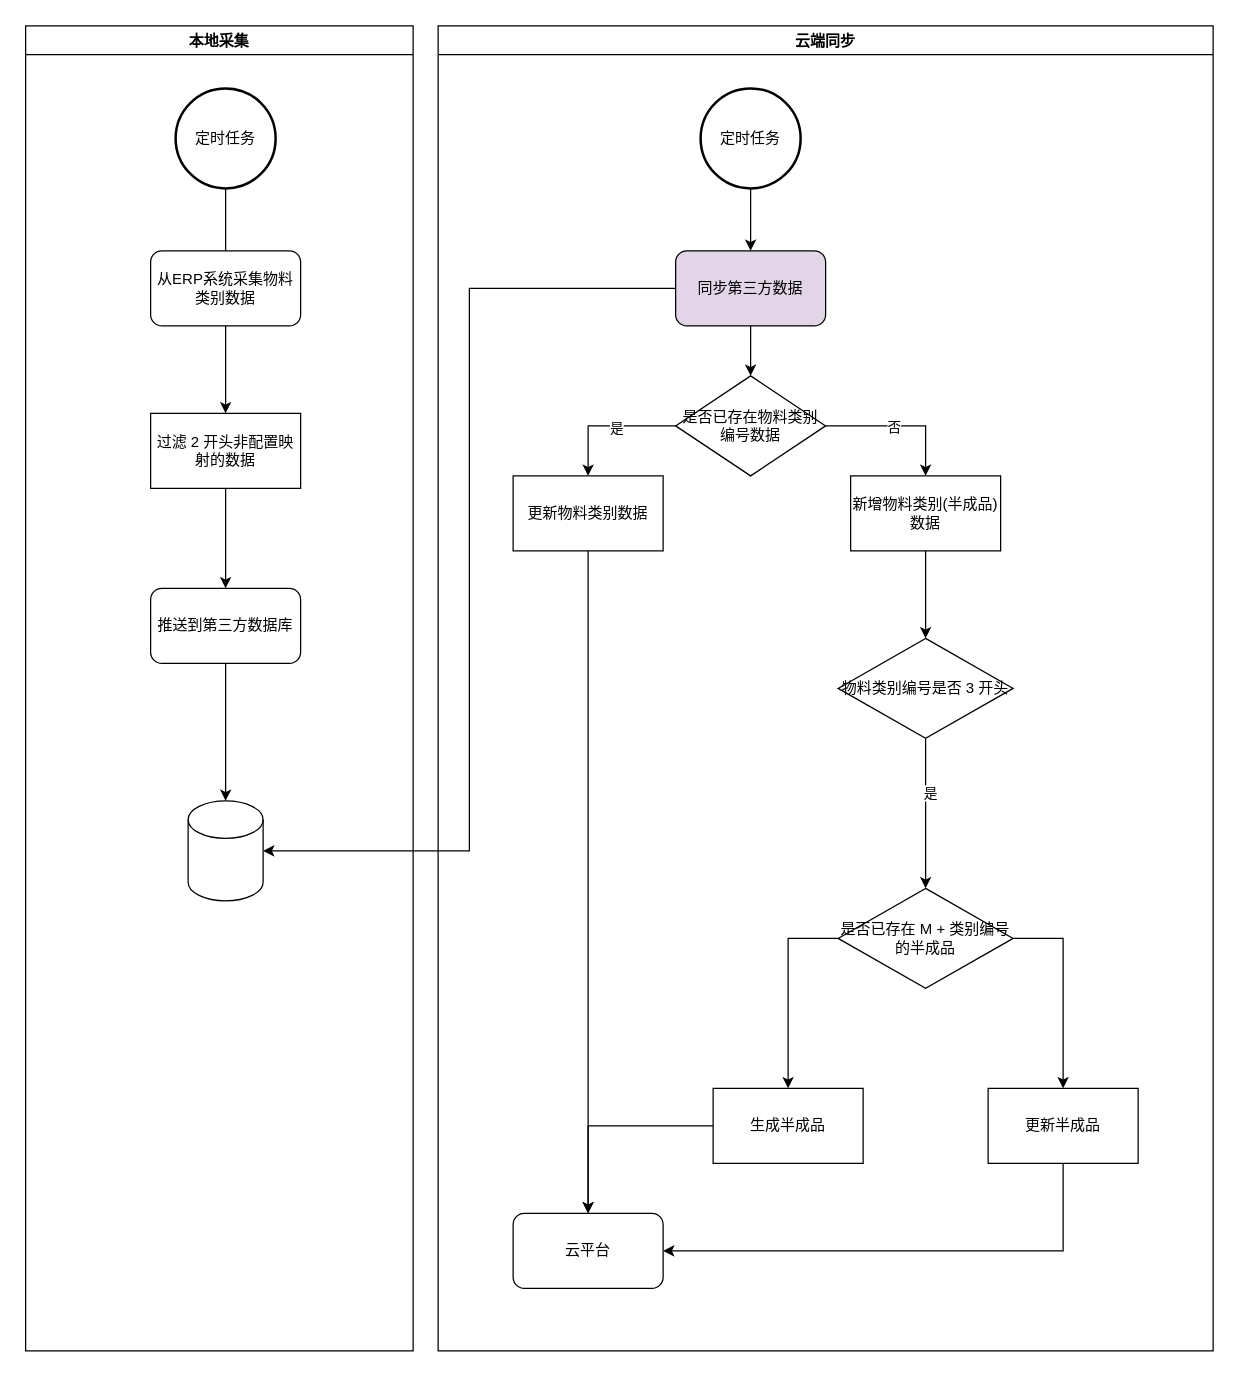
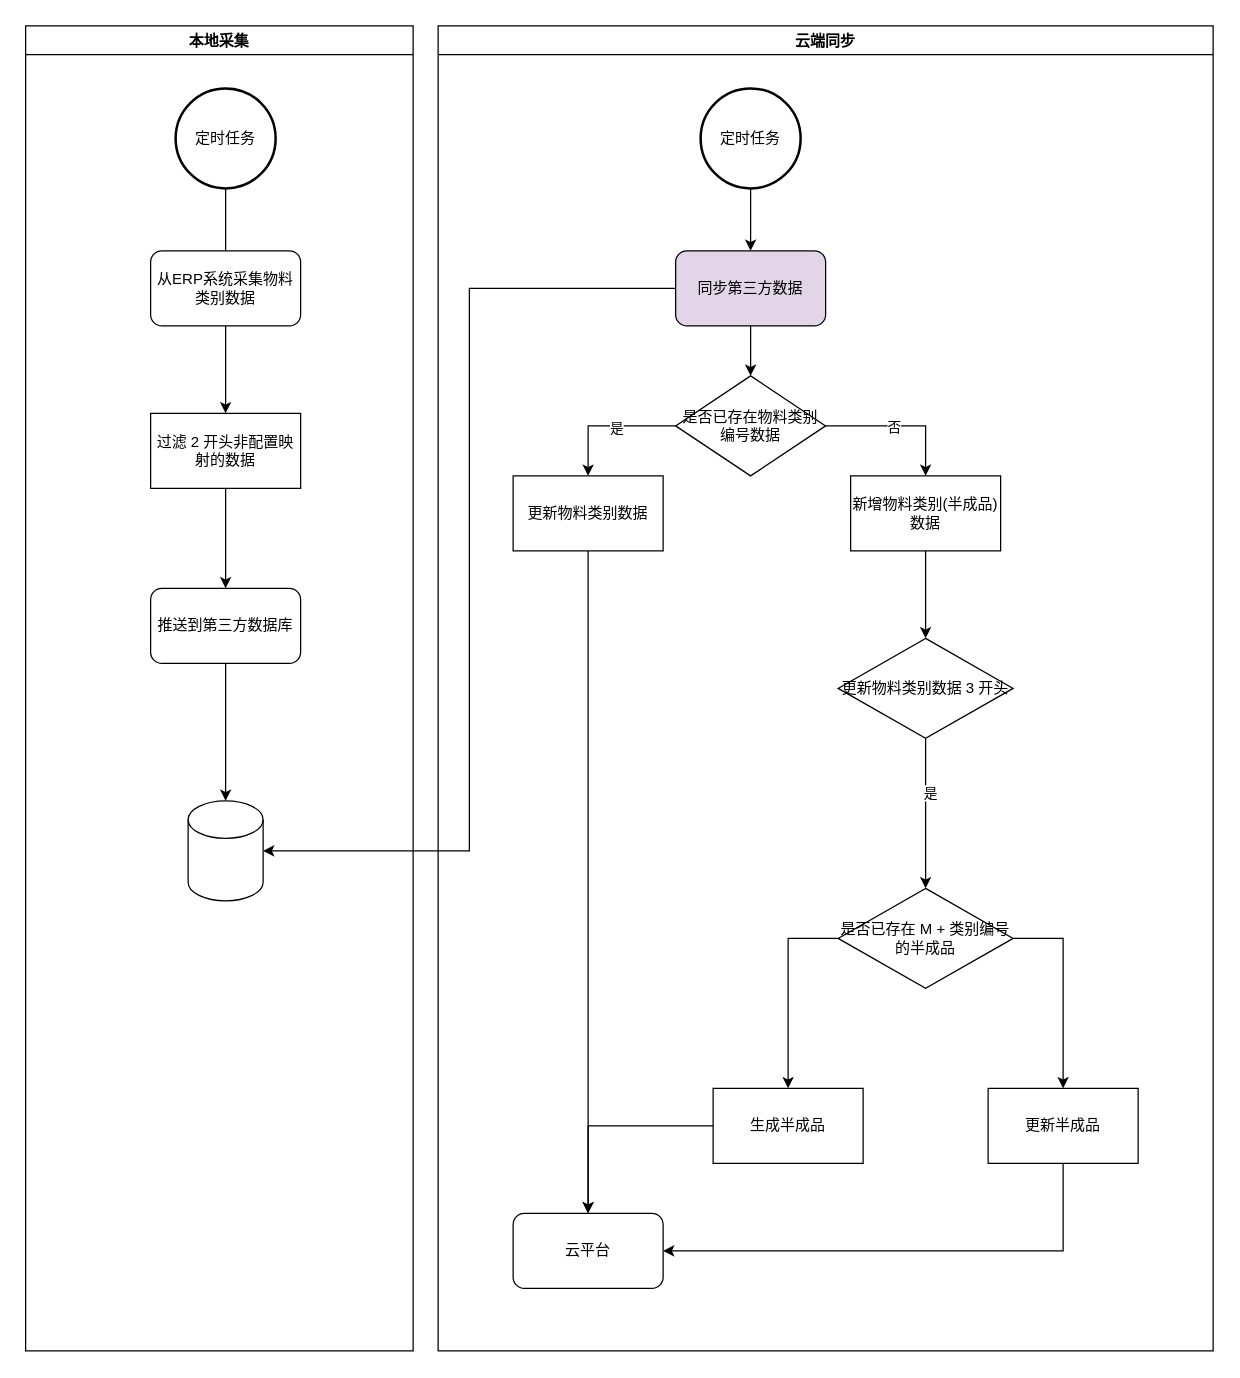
node "物料类别编号是否 3 开头": label "物料类别编号是否 3 开头" -> "更新物料类别数据 3 开头"
